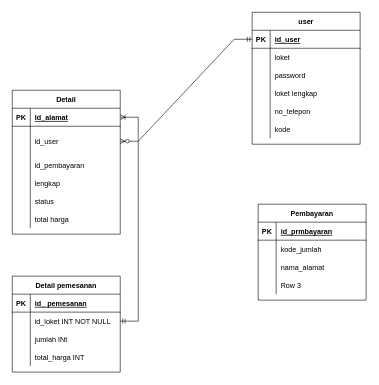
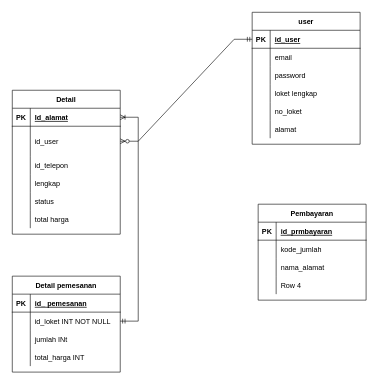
node "loket": label "loket" -> "email"
node "no_telepon": label "no_telepon" -> "no_loket"
node "kode": label "kode" -> "alamat"
node "id_pembayaran": label "id_pembayaran" -> "id_telepon"
node "Row 3": label "Row 3" -> "Row 4"
